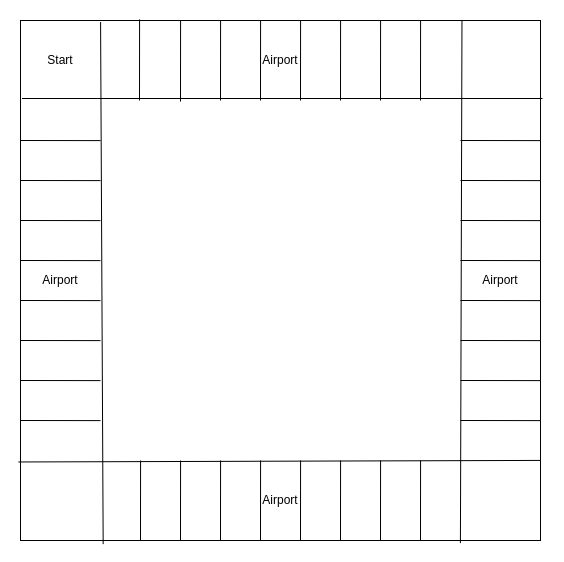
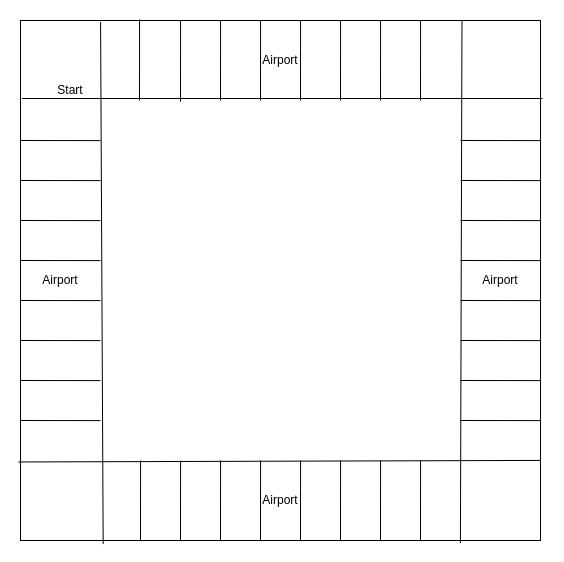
node "Start": moved (61, 61) -> (71, 91)
